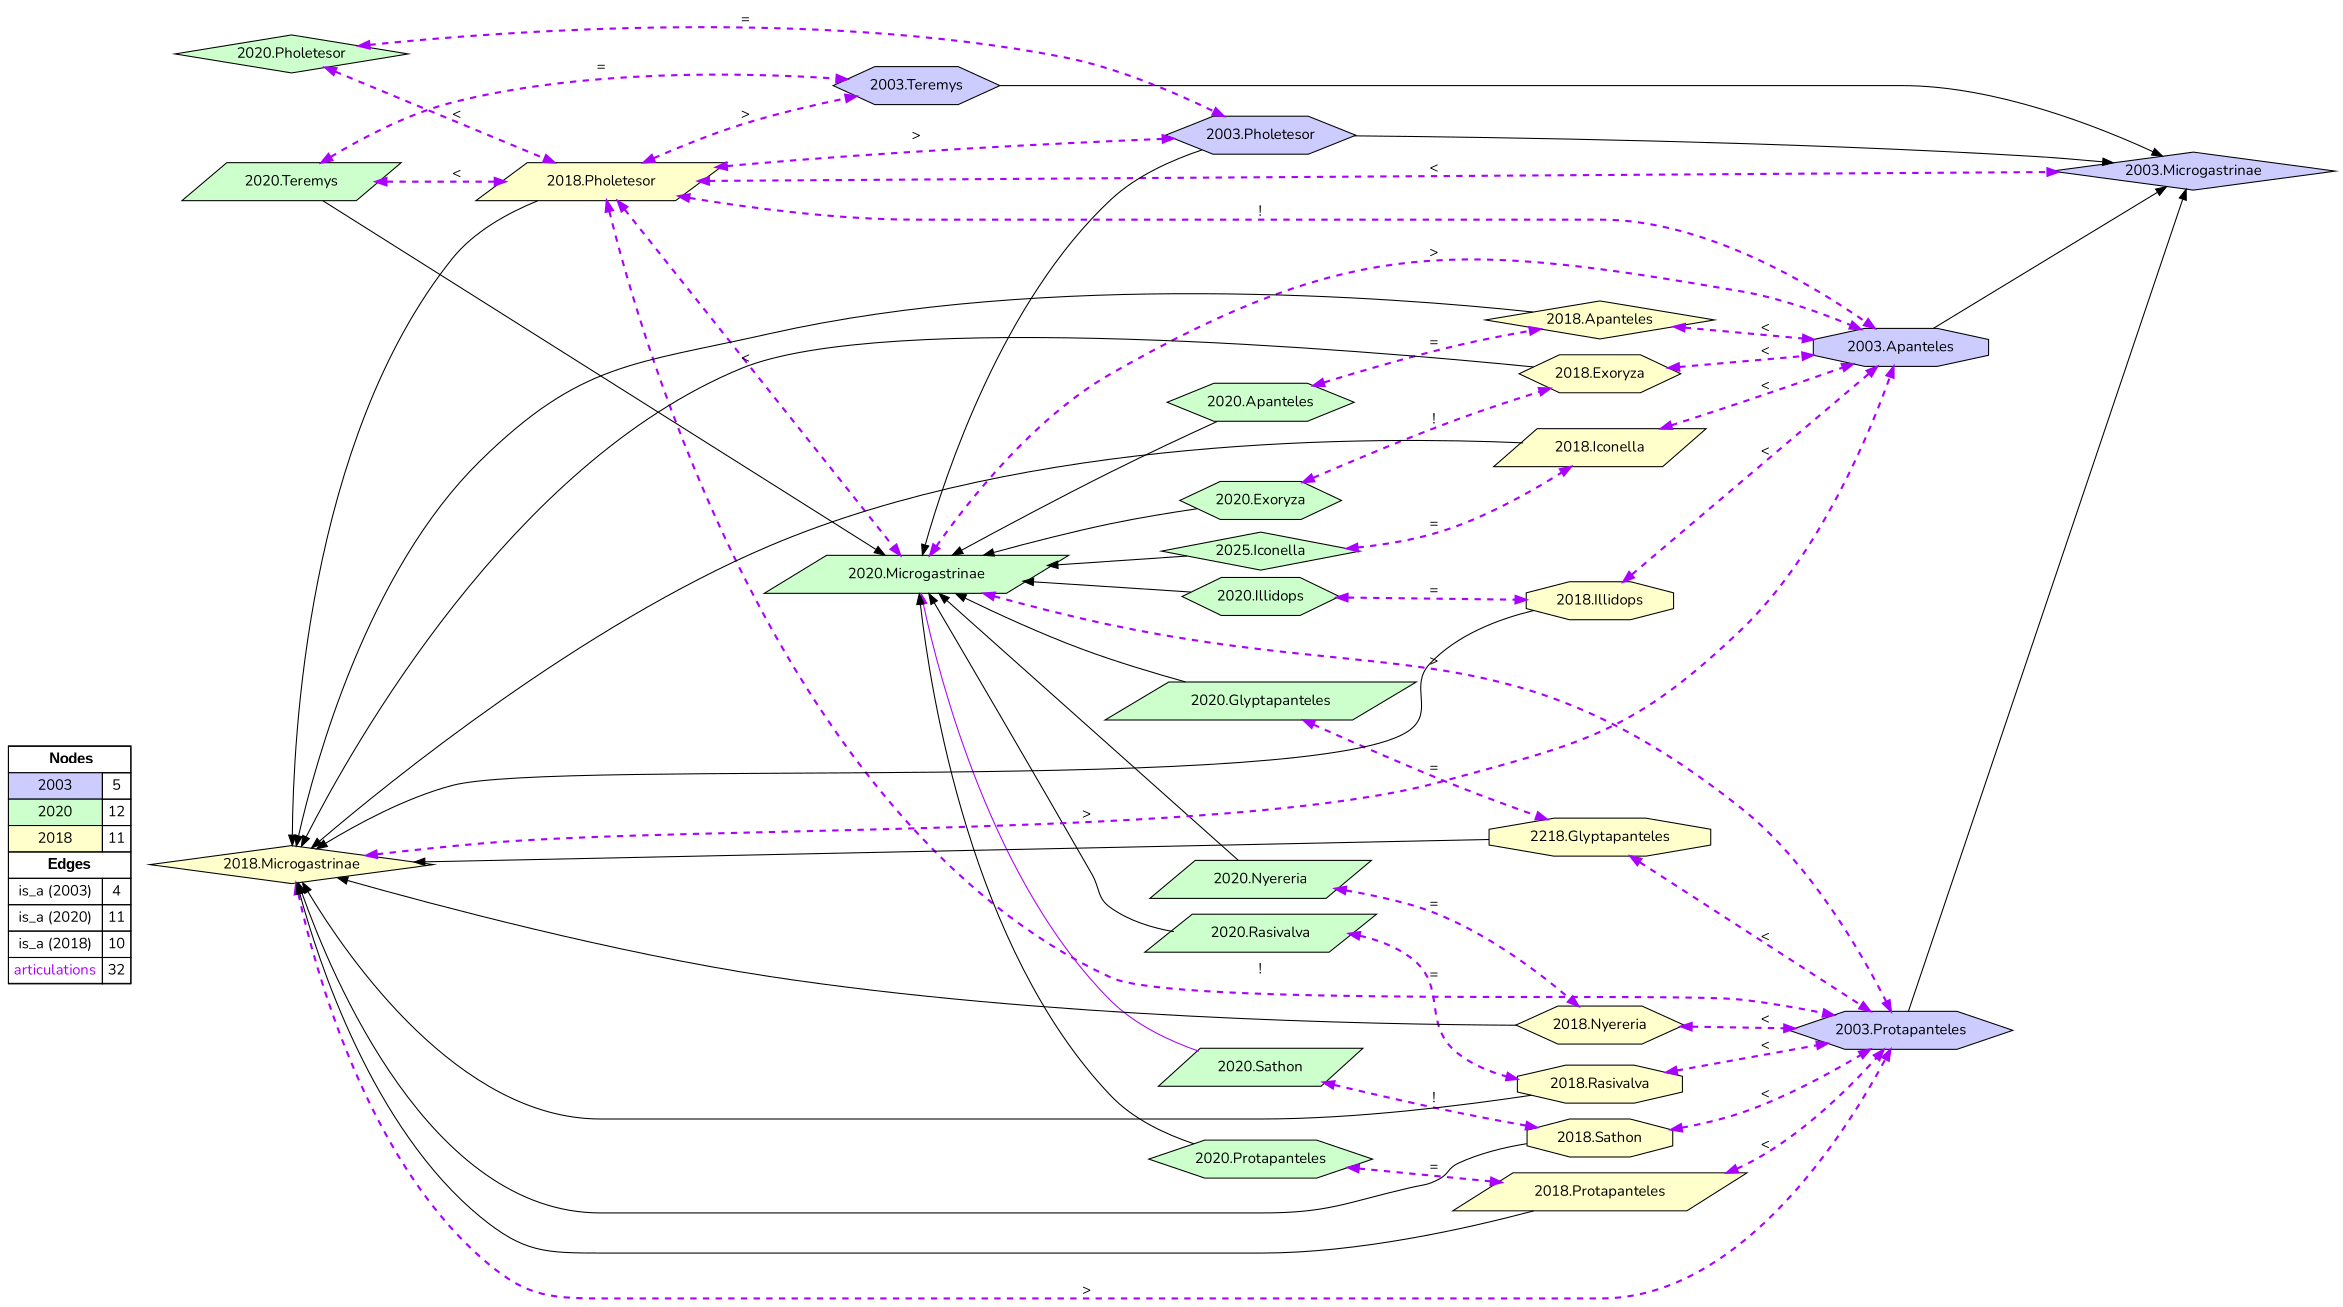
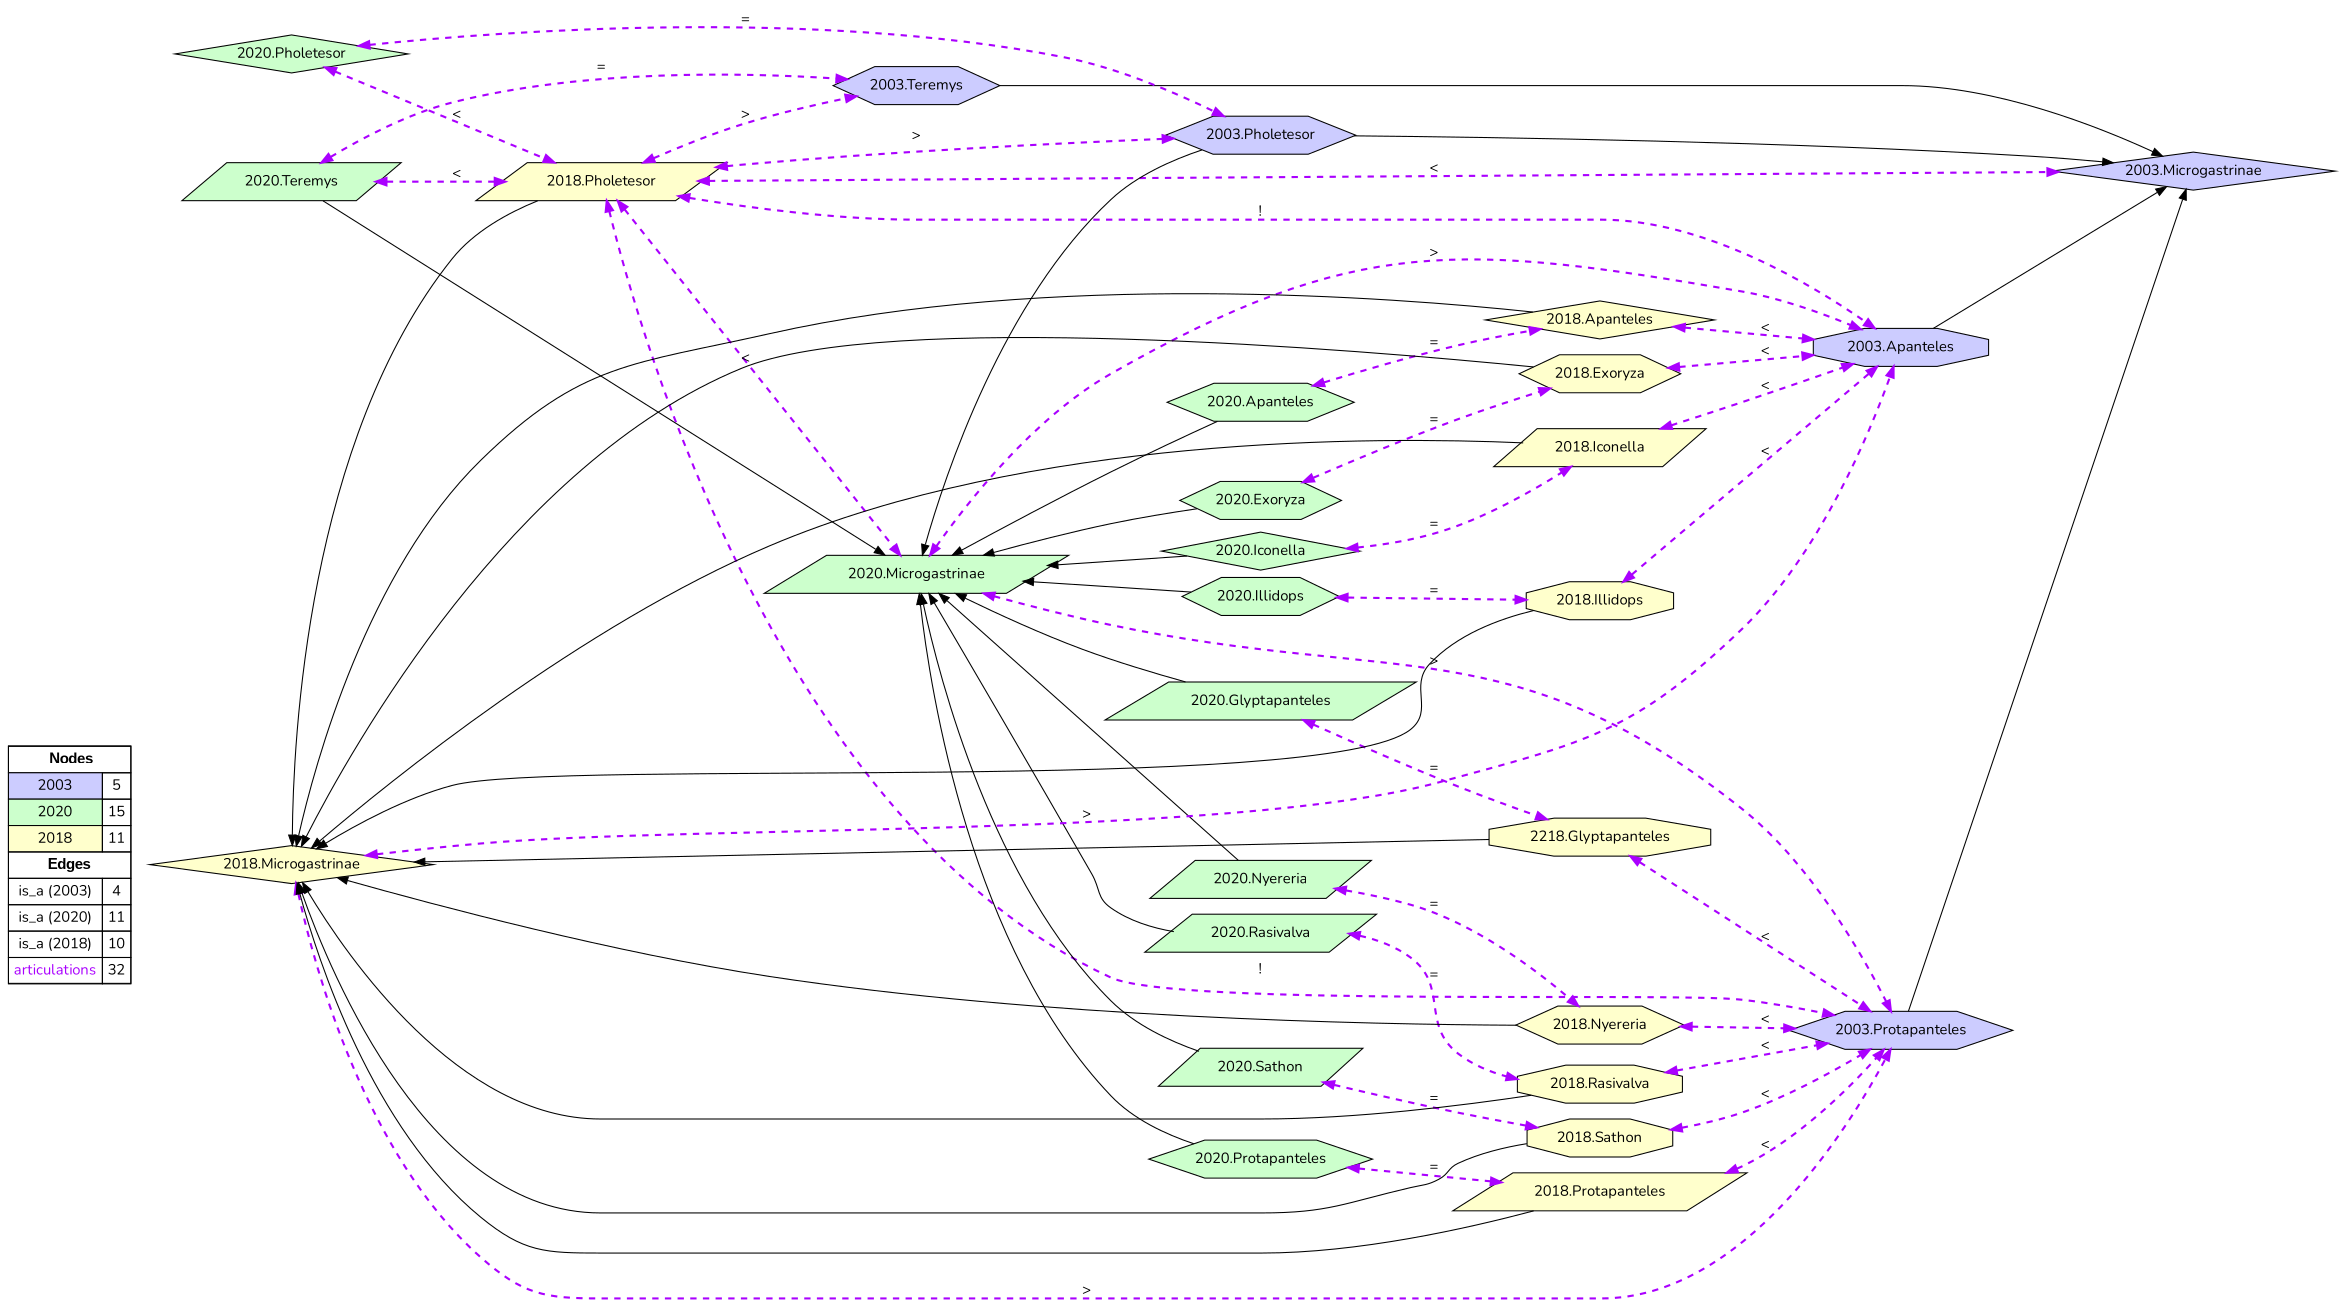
edge "2018.Exoryza" -- "2020.Exoryza": label "!" -> "="
node "2025.Iconella": label "2025.Iconella" -> "2020.Iconella"
node "Nodes": text "12" -> "15"
edge "2020.Sathon" -> "2020.Microgastrinae": color #aa00ff -> #000000
edge "2020.Sathon" -- "2018.Sathon": label "!" -> "="
